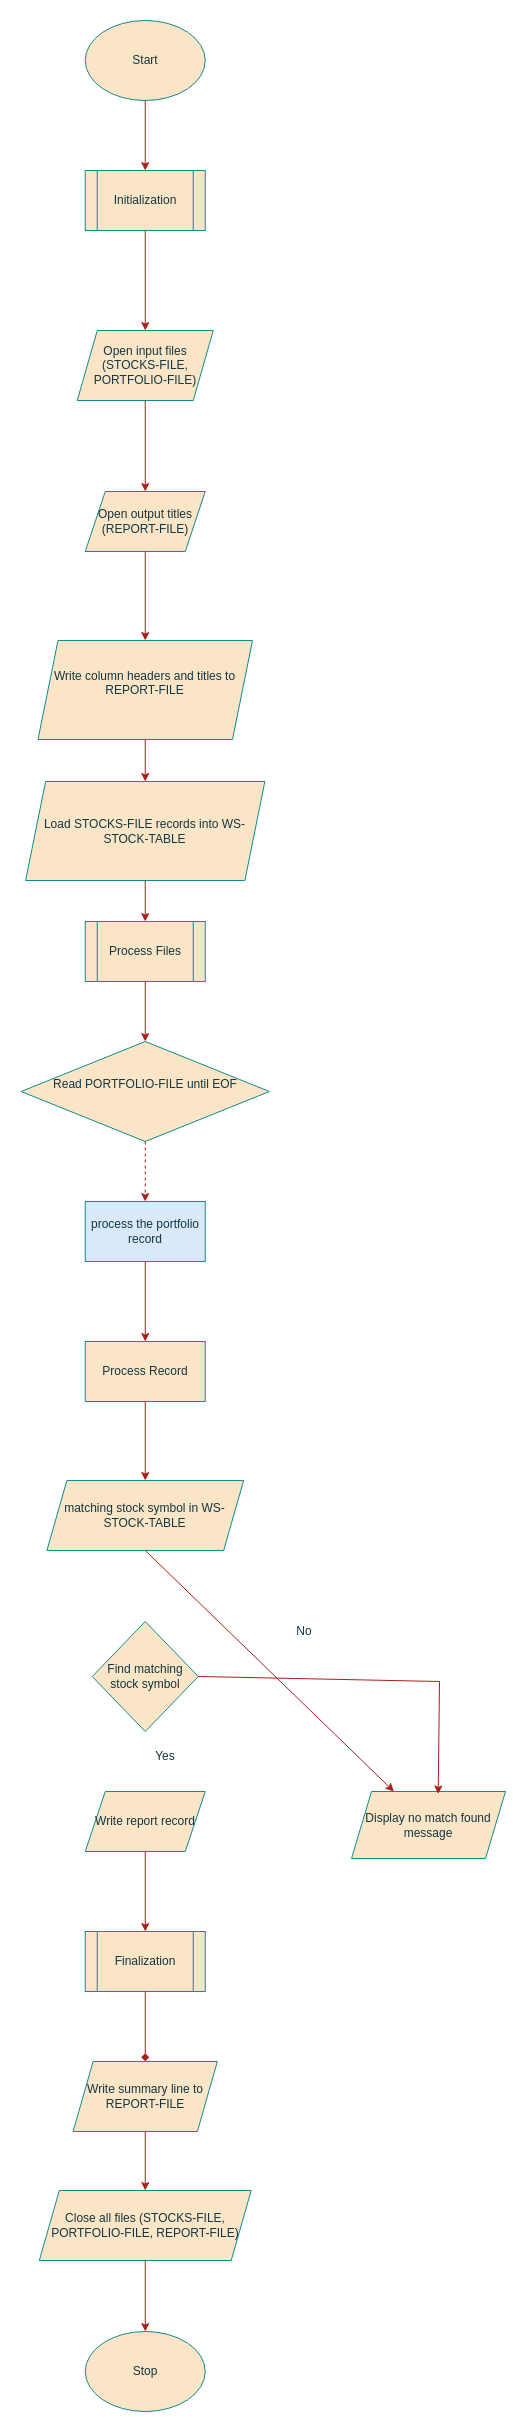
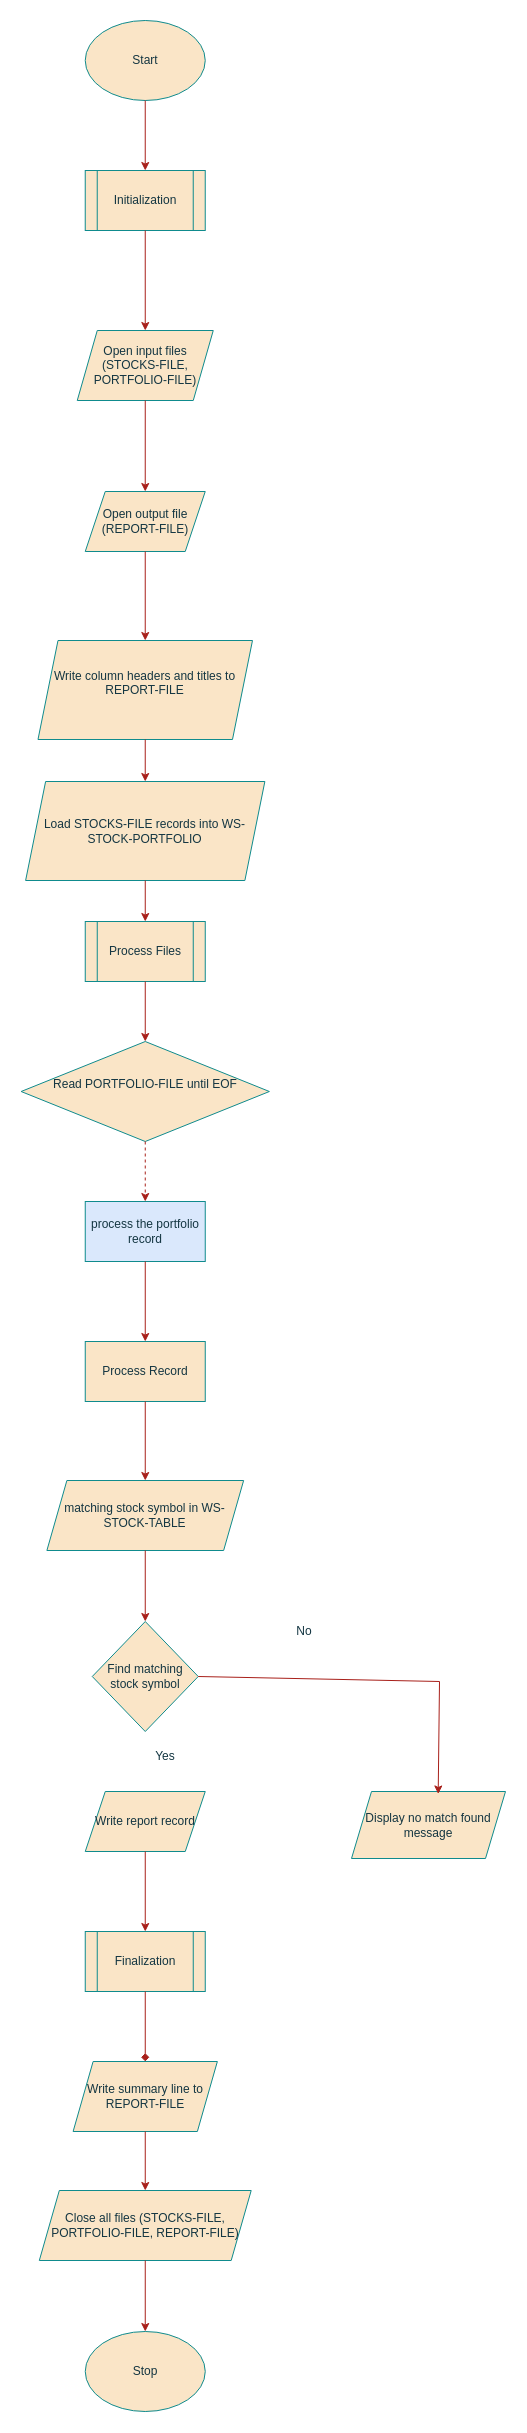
node "Open output titles (REPORT-FILE)": label "Open output titles (REPORT-FILE)" -> "Open output file (REPORT-FILE)"
node "Load STOCKS-FILE records into WS-STOCK-TABLE": label "Load STOCKS-FILE records into WS-STOCK-TABLE" -> "Load STOCKS-FILE records into WS-STOCK-PORTFOLIO"
edge "matching stock symbol in WS-STOCK-TABLE" -> "Display no match found message": now "matching stock symbol in WS-STOCK-TABLE" -> "Find matching stock symbol"
